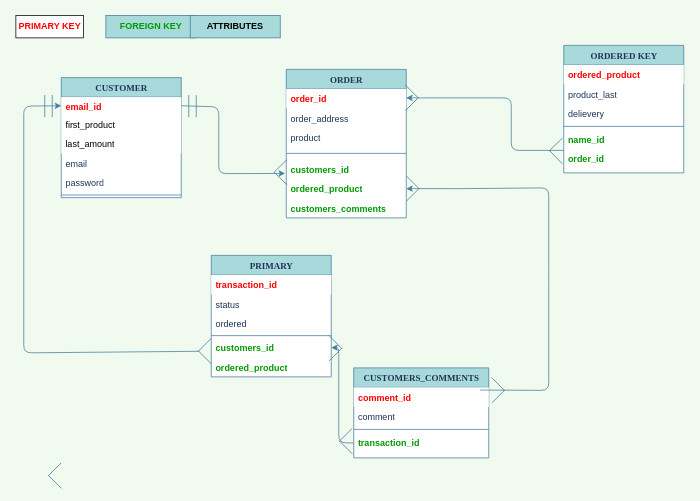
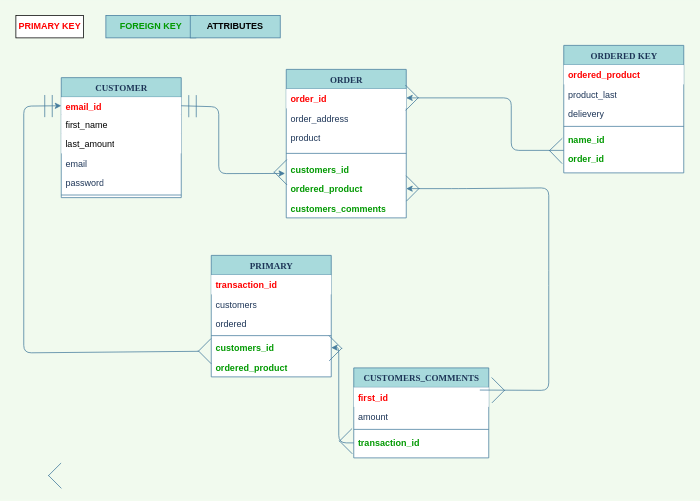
node "first_product": label "first_product" -> "first_name"
node "status": label "status" -> "customers"
node "comment_id": label "comment_id" -> "first_id"
node "comment": label "comment" -> "amount"
